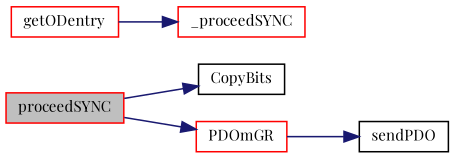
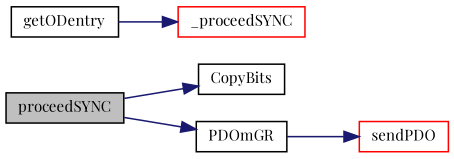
node "getODentry": color red -> black
node "proceedSYNC": color red -> black
node "PDOmGR": color red -> black
node "sendPDO": color black -> red
